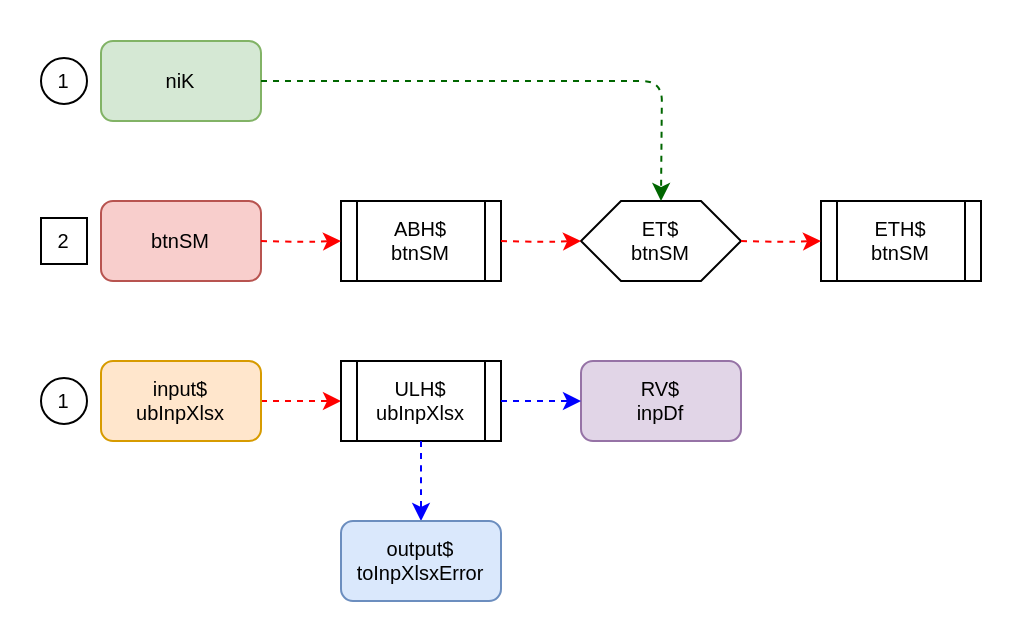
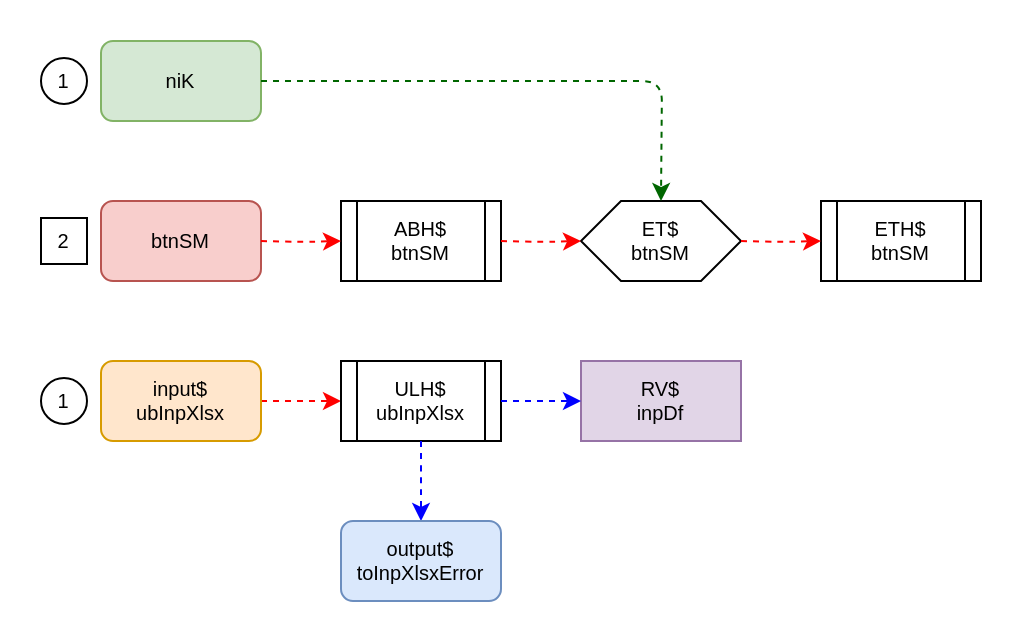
node "RV$inpDf": shape rounded rectangle -> rectangle
